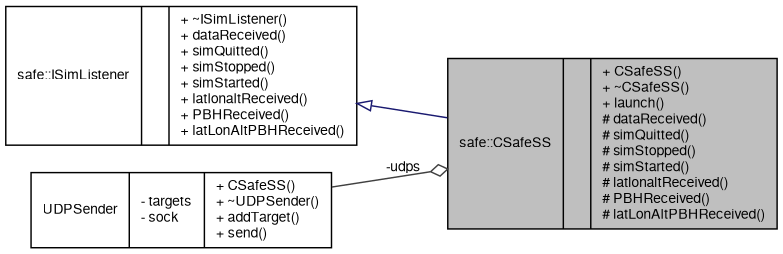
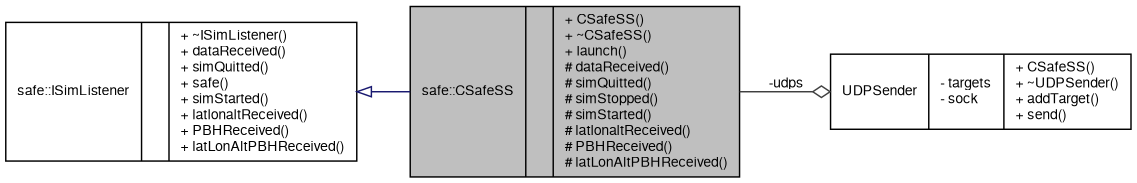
node "safe::ISimListener": text "+ simStopped()" -> "+ safe()"
edge "UDPSender" -> "safe::CSafeSS": reversed
